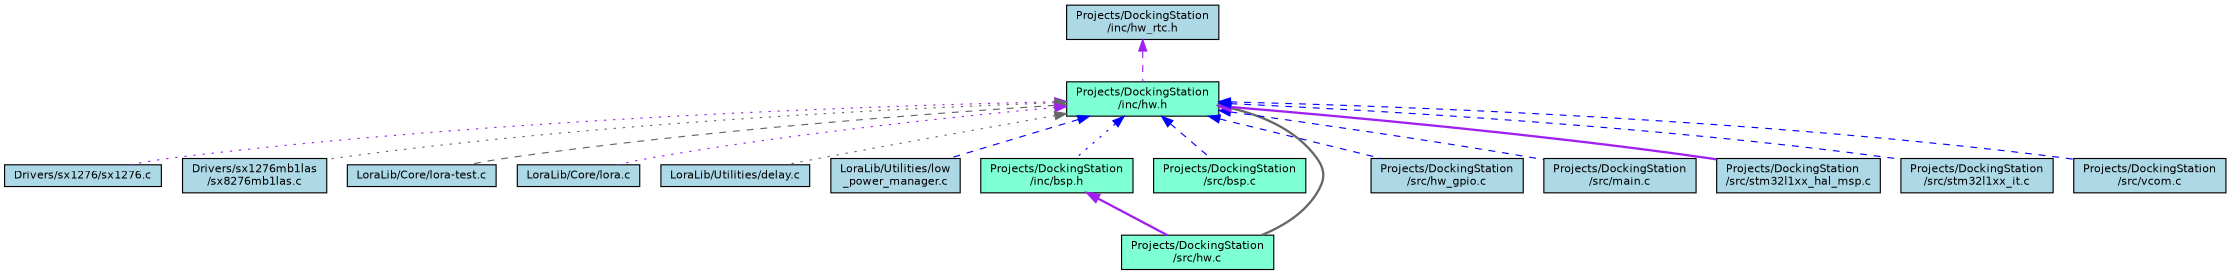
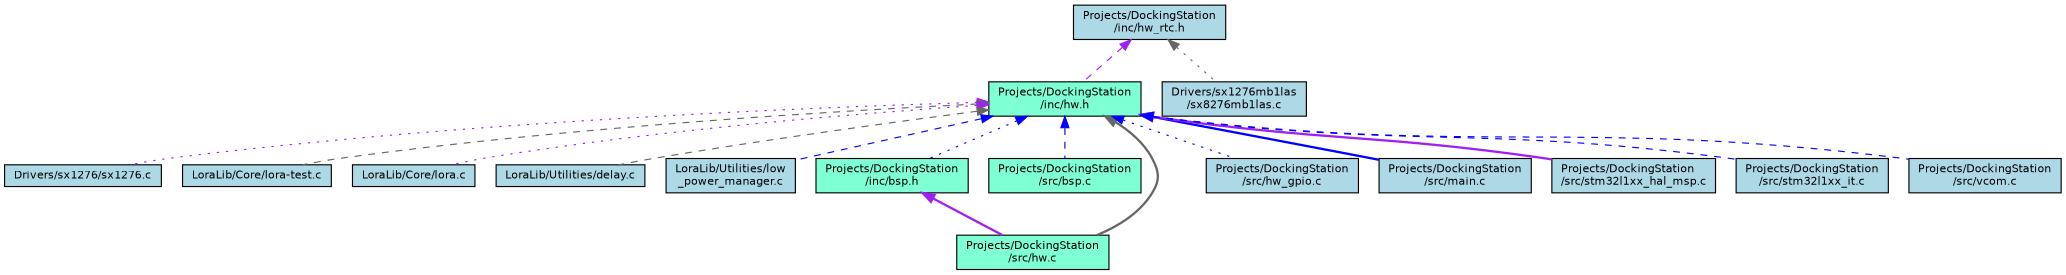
edge "Drivers/sx1276mb1las /sx8276mb1las.c" -> "Projects/DockingStation /inc/hw.h": now "Drivers/sx1276mb1las /sx8276mb1las.c" -> "Projects/DockingStation /inc/hw_rtc.h"
edge "Projects/DockingStation /src/main.c" -> "Projects/DockingStation /inc/hw.h": style dashed -> bold
edge "LoraLib/Utilities/delay.c" -> "Projects/DockingStation /inc/hw.h": style dotted -> dashed
edge "Projects/DockingStation /src/hw_gpio.c" -> "Projects/DockingStation /inc/hw.h": style dashed -> dotted
